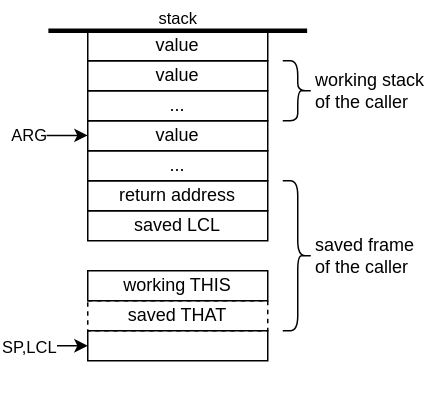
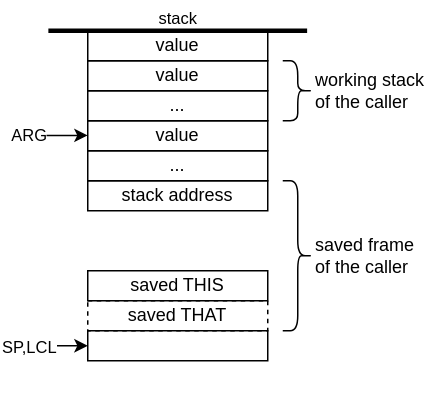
node "return address": label "return address" -> "stack address"
node "saved LCL": removed
node "working THIS": label "working THIS" -> "saved THIS"
